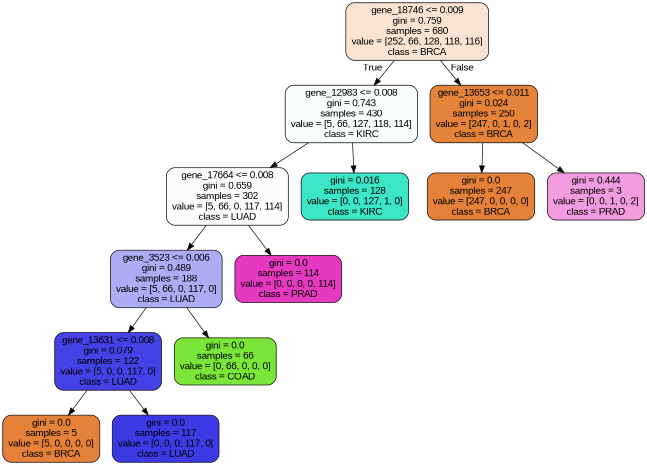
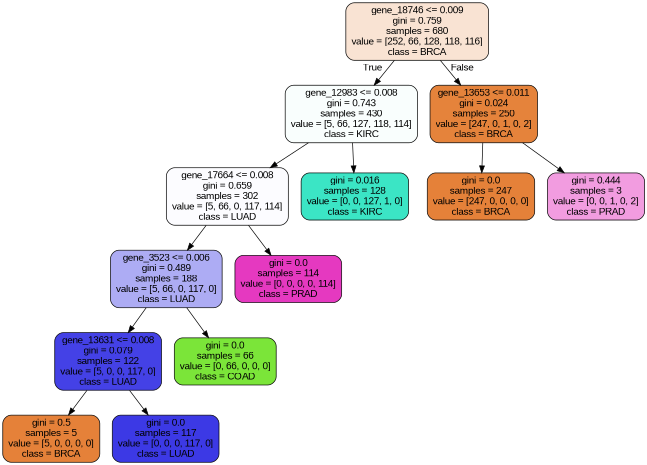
node "gini = 0.0 samples = 5 value = [5, 0, 0, 0, 0] class = BRCA": label "gini = 0.0 samples = 5 value = [5, 0, 0, 0, 0] class = BRCA" -> "gini = 0.5 samples = 5 value = [5, 0, 0, 0, 0] class = BRCA"
